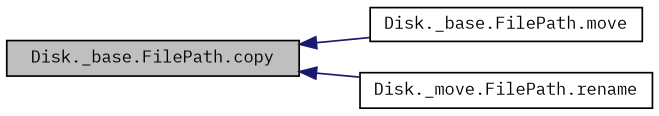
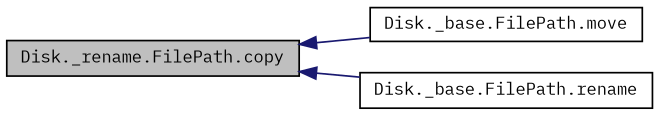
node "Disk._base.FilePath.copy": label "Disk._base.FilePath.copy" -> "Disk._rename.FilePath.copy"
node "Disk._move.FilePath.rename": label "Disk._move.FilePath.rename" -> "Disk._base.FilePath.rename"
